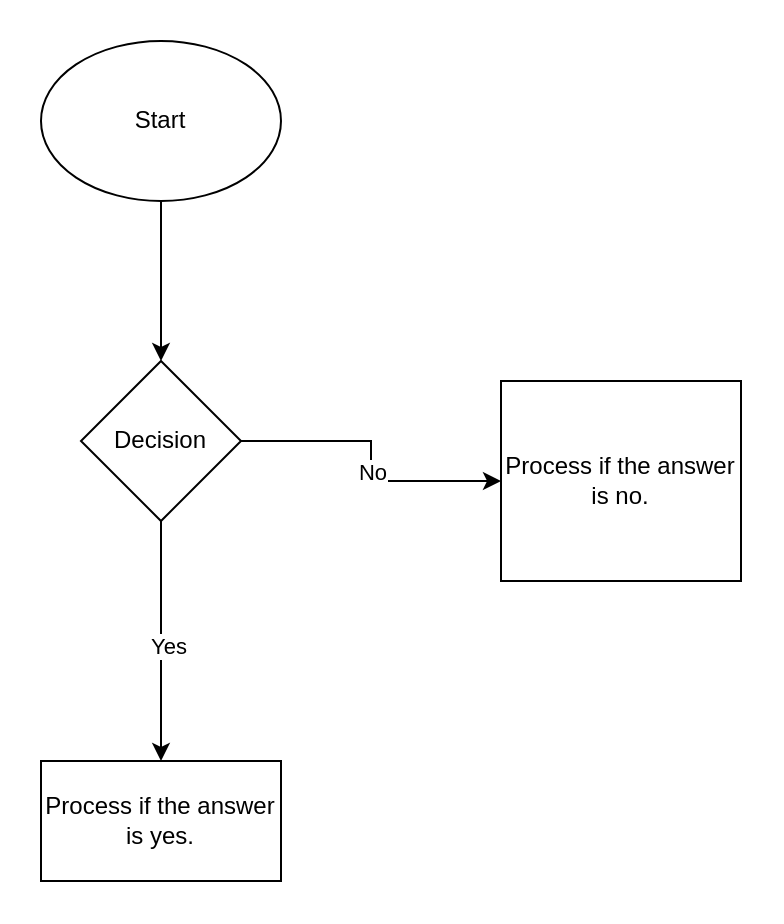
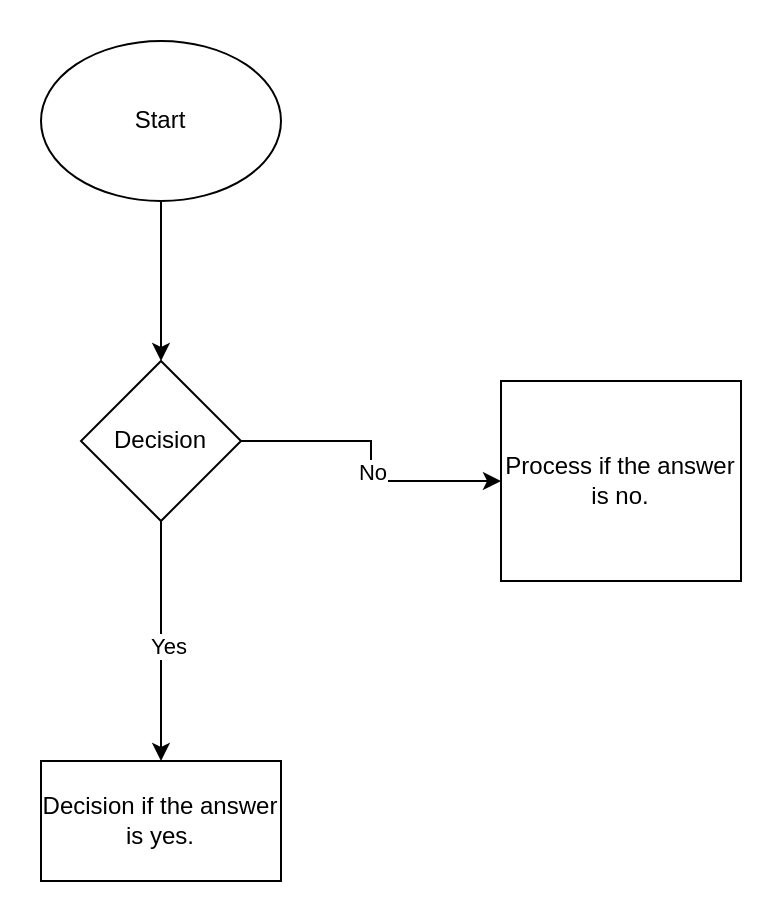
node "Process if the answer is yes.": label "Process if the answer is yes." -> "Decision if the answer is yes."
